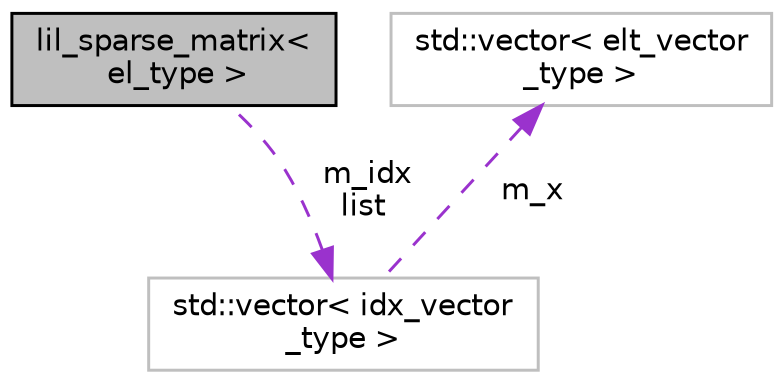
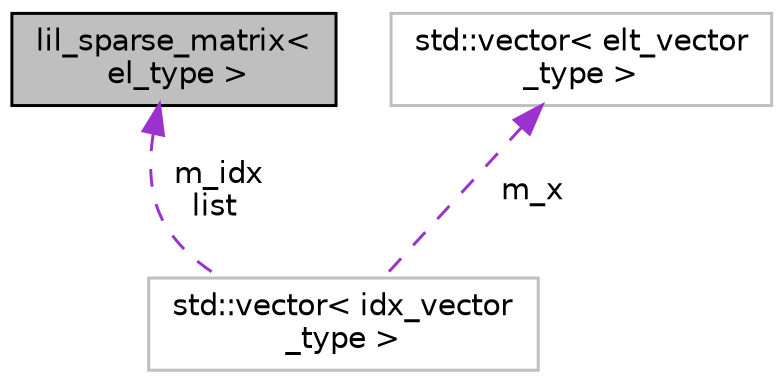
edge "lil_sparse_matrix< el_type >" -> "std::vector< idx_vector _type >": reversed
